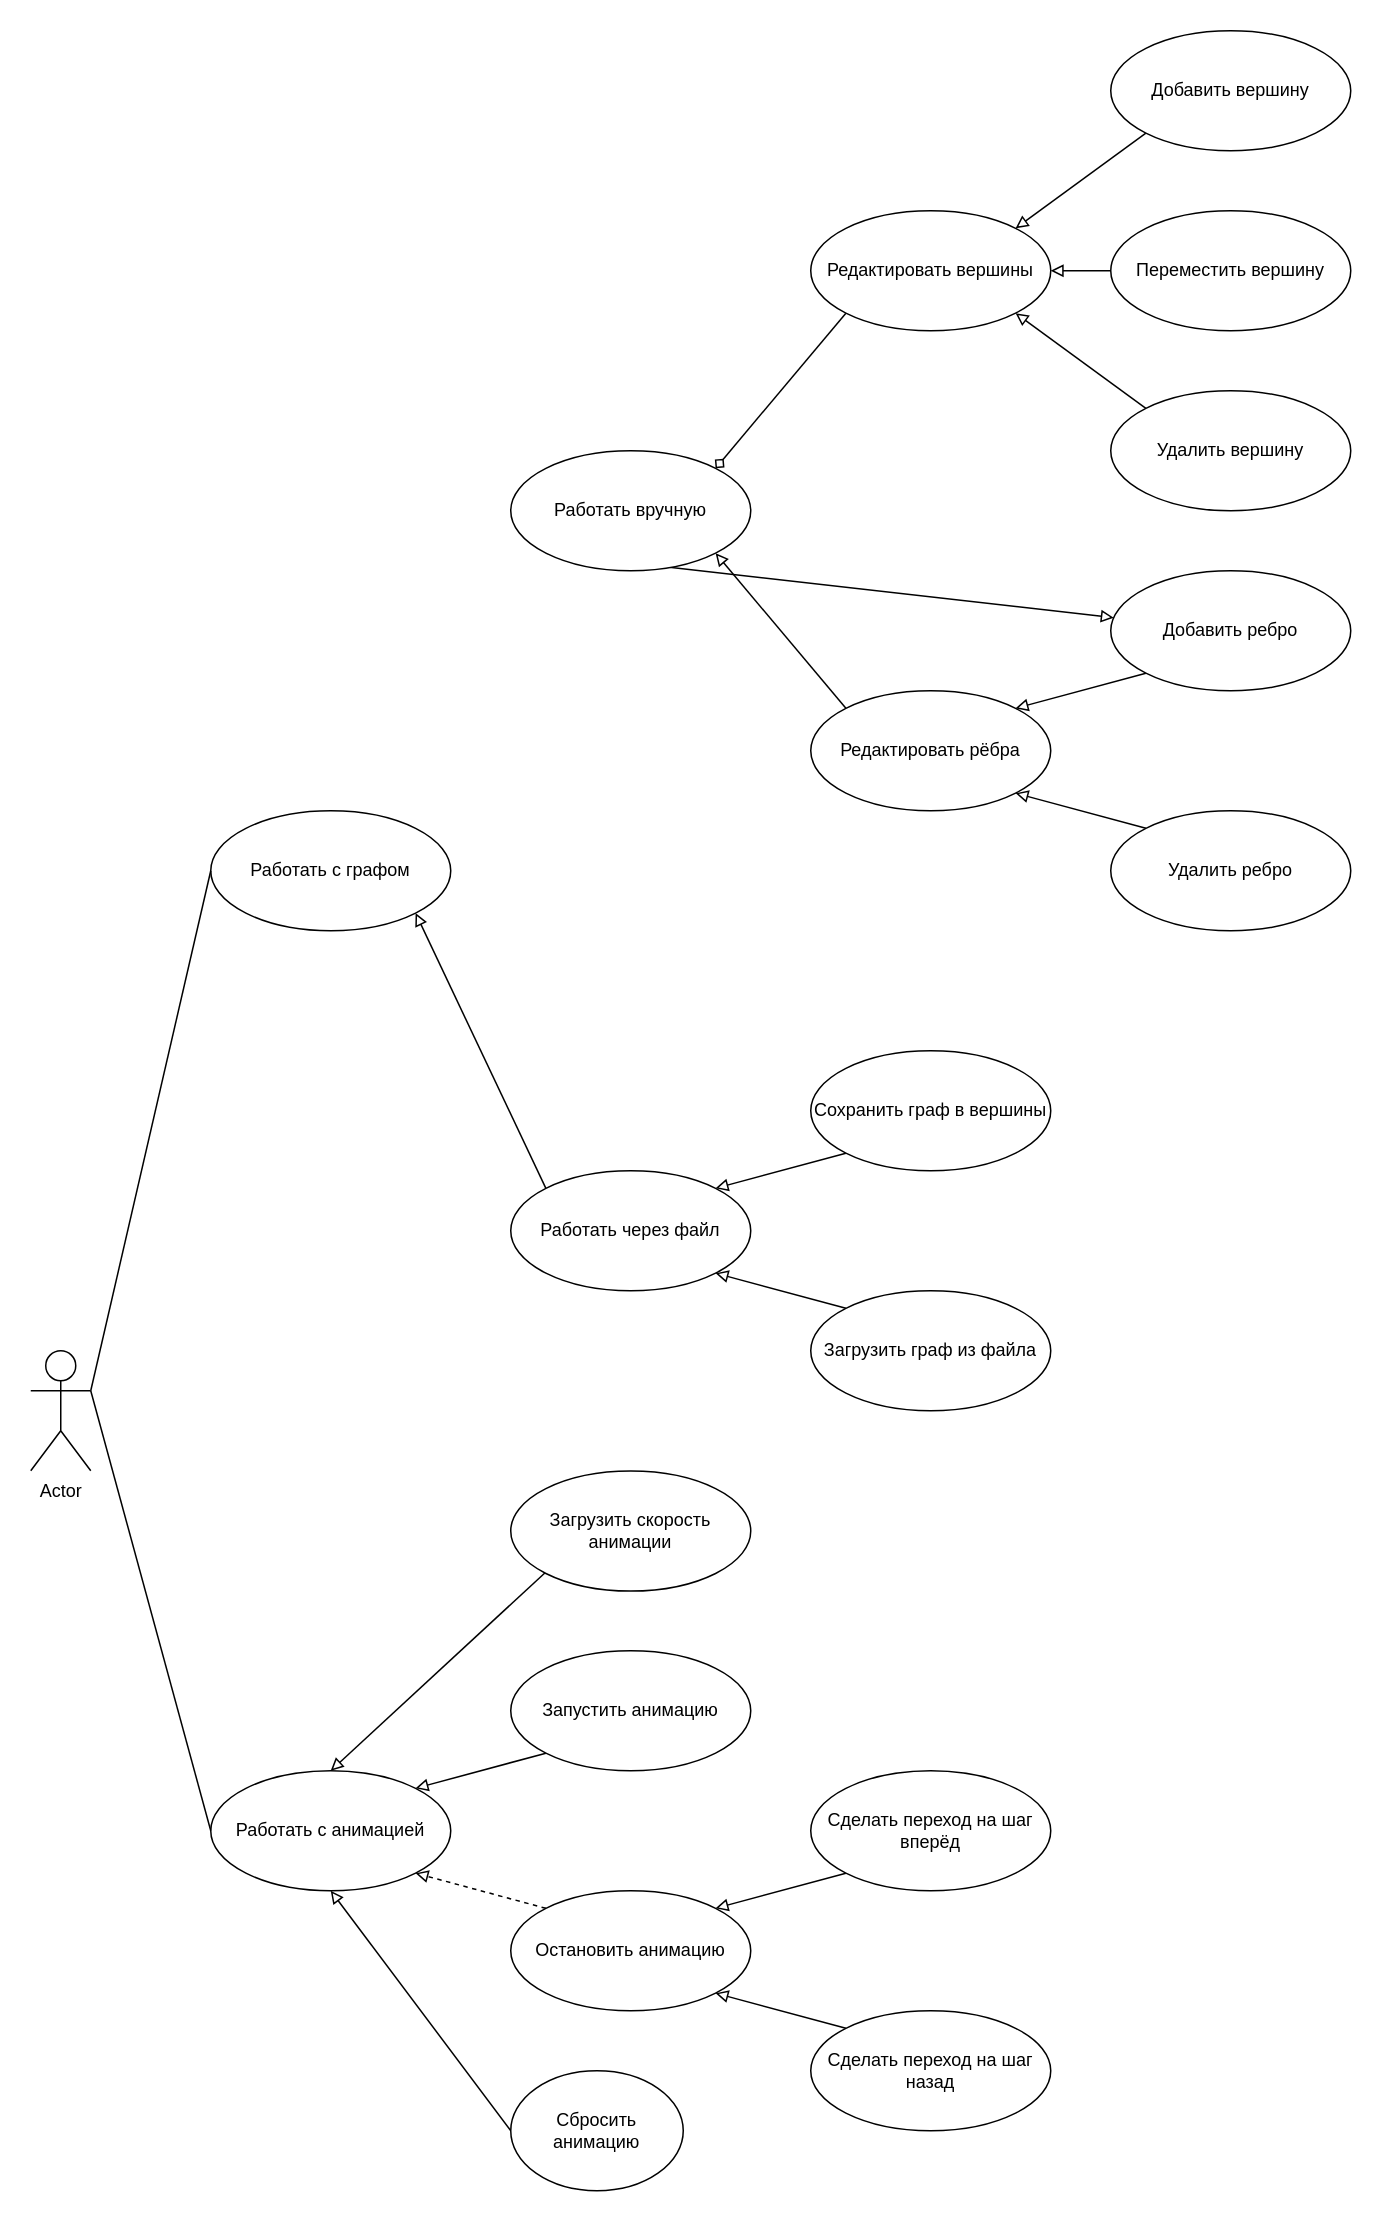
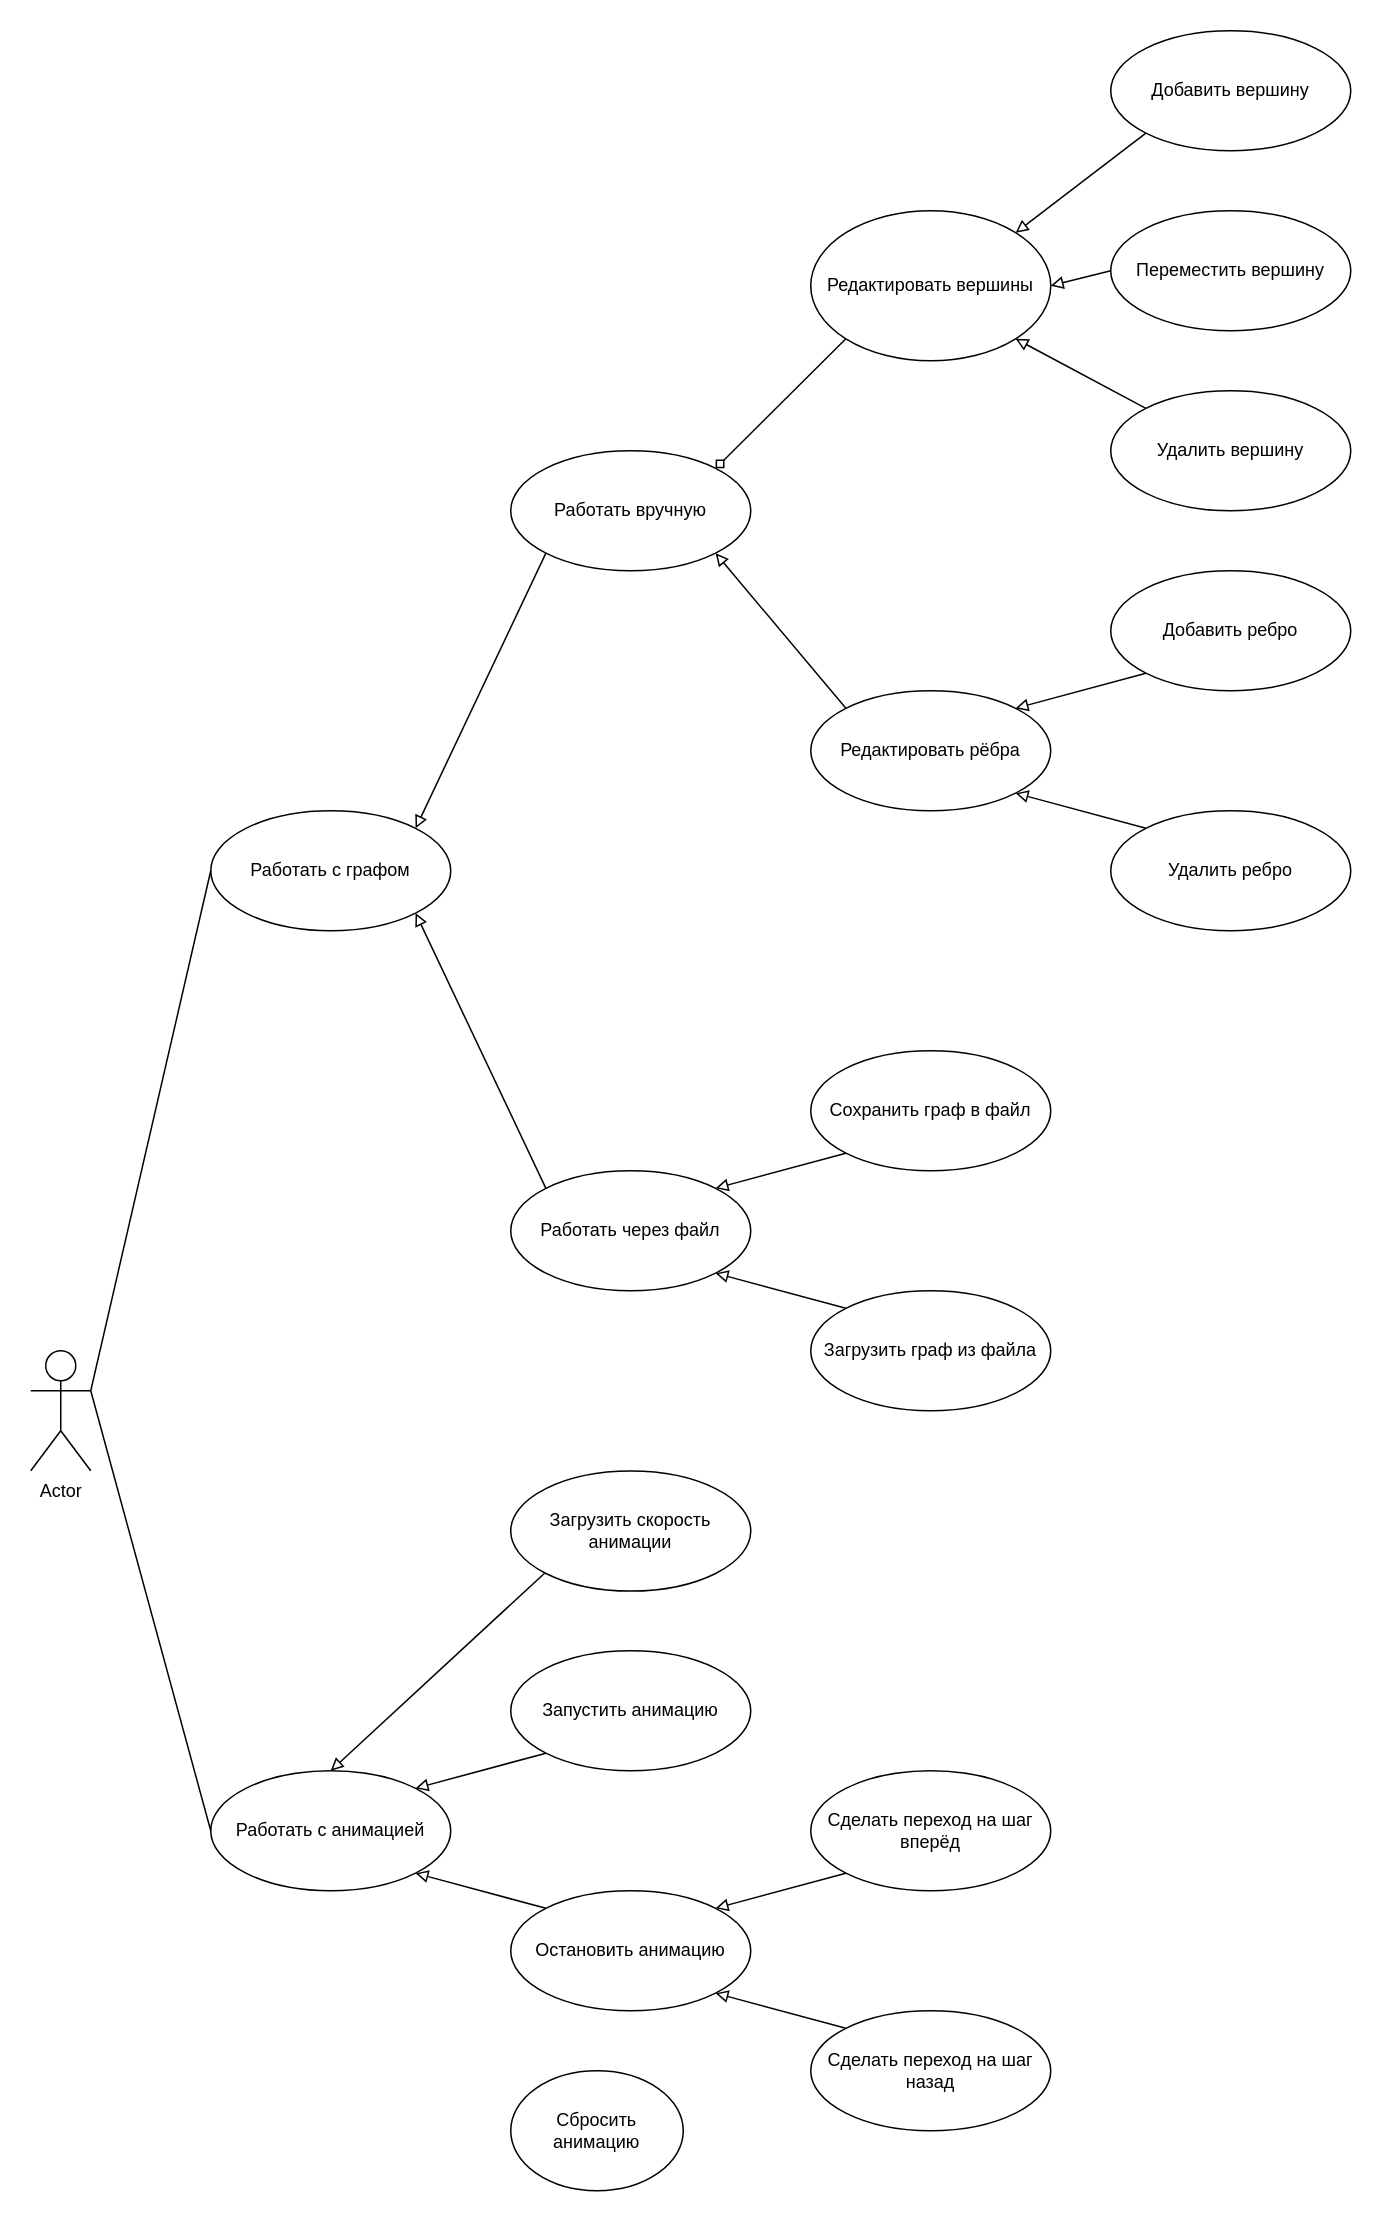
node "Редактировать вершины": size 240x120 -> 240x150
edge "Работать вручную" -> "Добавить ребро": now "Работать вручную" -> "Работать с графом"
node "Сохранить граф в вершины": label "Сохранить граф в вершины" -> "Сохранить граф в файл"
edge "Остановить анимацию" -> "Работать с анимацией": style dashed -> solid
edge "Сбросить анимацию" -> "Работать с анимацией": removed
